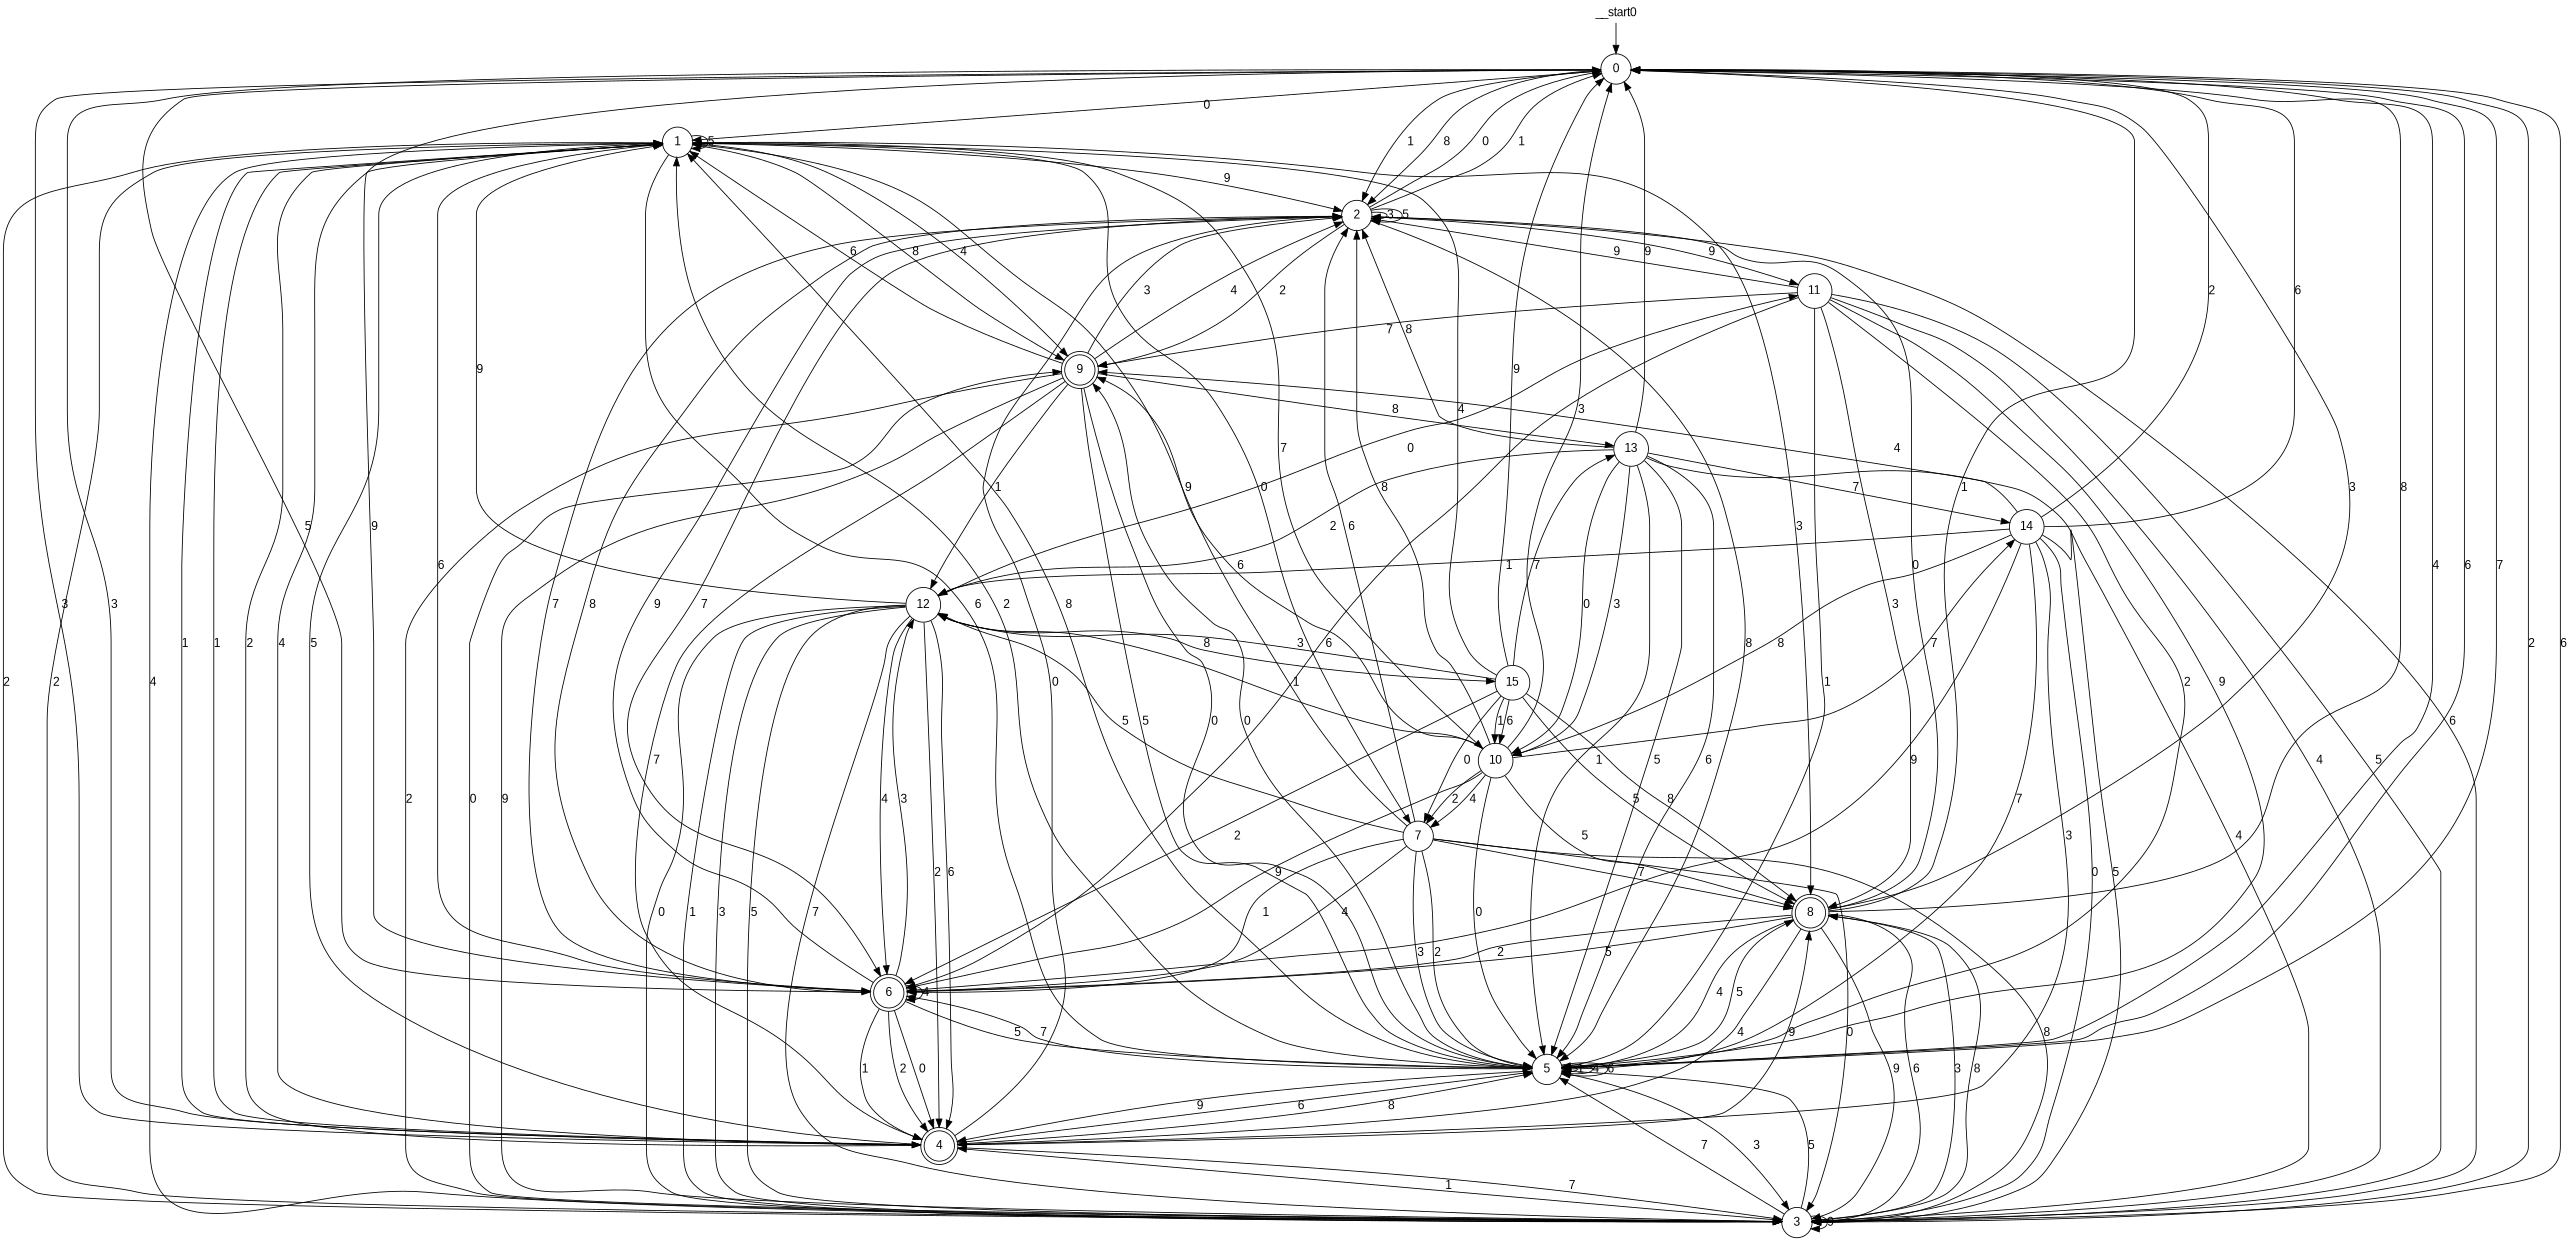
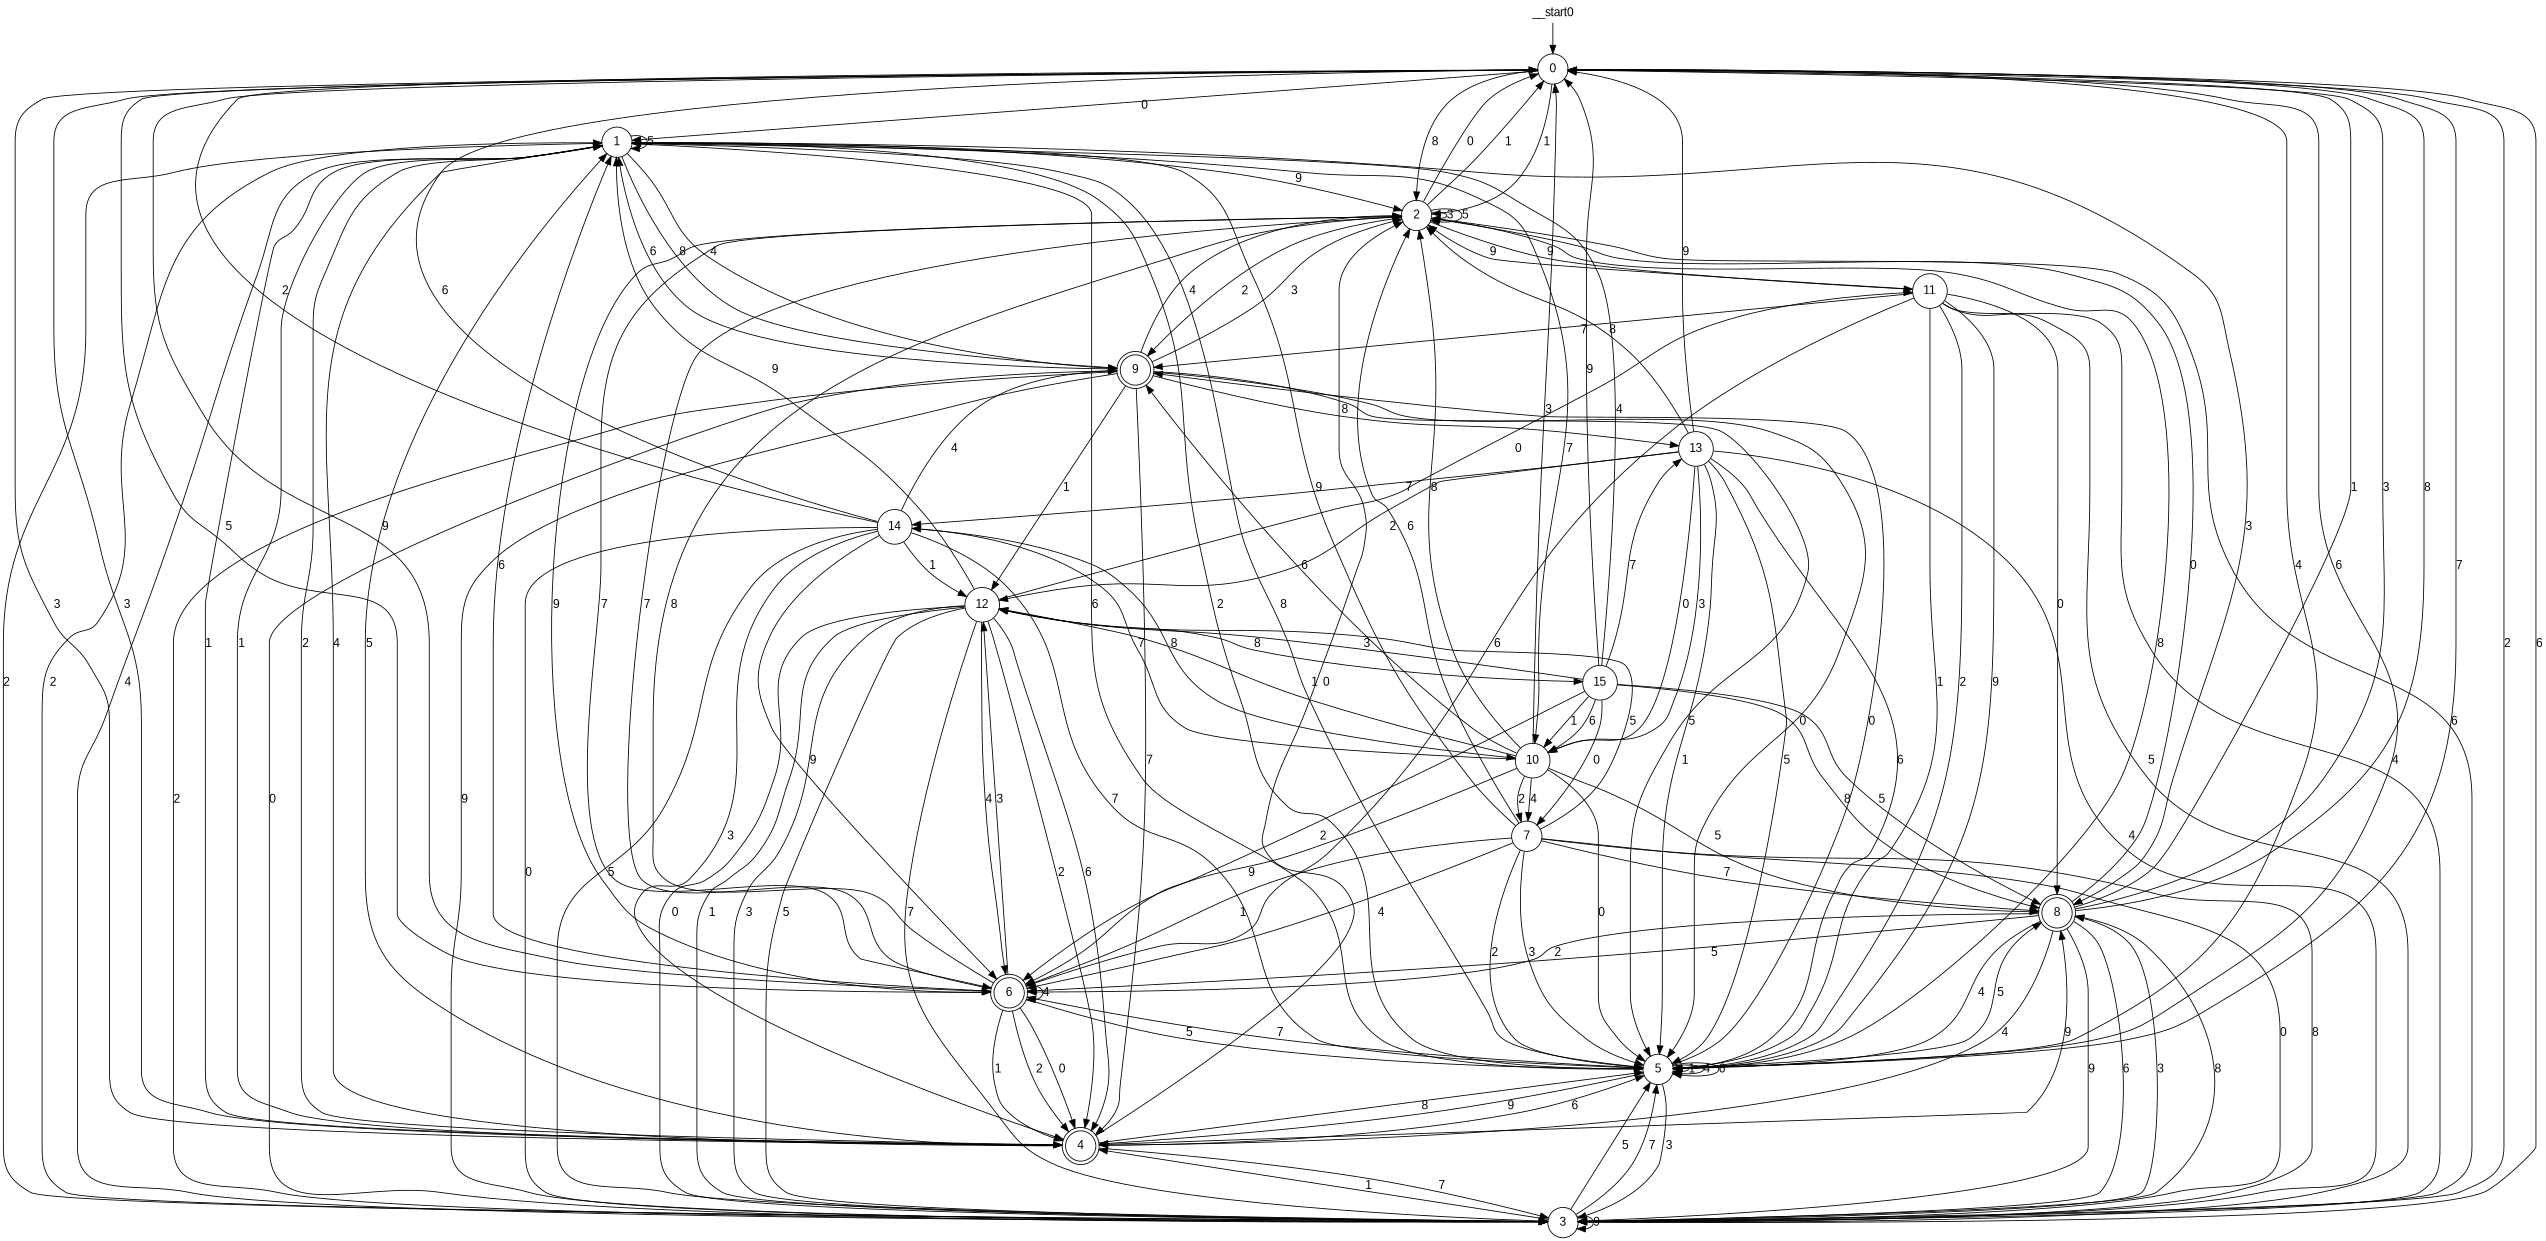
edge "1" -> "7": removed, label "0"
edge "11" -> "8": label "3" -> "0"
